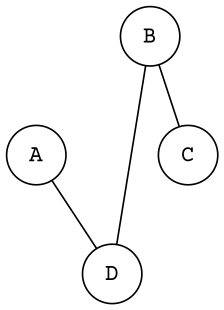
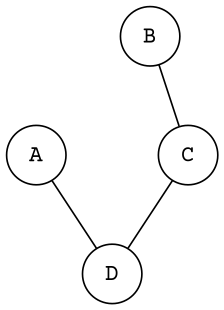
edge "B" -- "D": now "C" -- "D"
